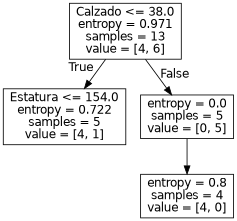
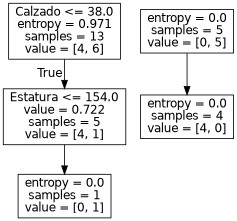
edge "Calzado <= 38.0 entropy = 0.971 samples = 13 value = [4, 6]" -> "entropy = 0.0 samples = 5 value = [0, 5]": removed
node "Estatura <= 154.0 entropy = 0.722 samples = 5 value = [4, 1]": label "Estatura <= 154.0 entropy = 0.722 samples = 5 value = [4, 1]" -> "Estatura <= 154.0 value = 0.722 samples = 5 value = [4, 1]"
node "entropy = 0.0 samples = 1 value = [0, 1]": added
node "entropy = 0.8 samples = 4 value = [4, 0]": label "entropy = 0.8 samples = 4 value = [4, 0]" -> "entropy = 0.0 samples = 4 value = [4, 0]"
